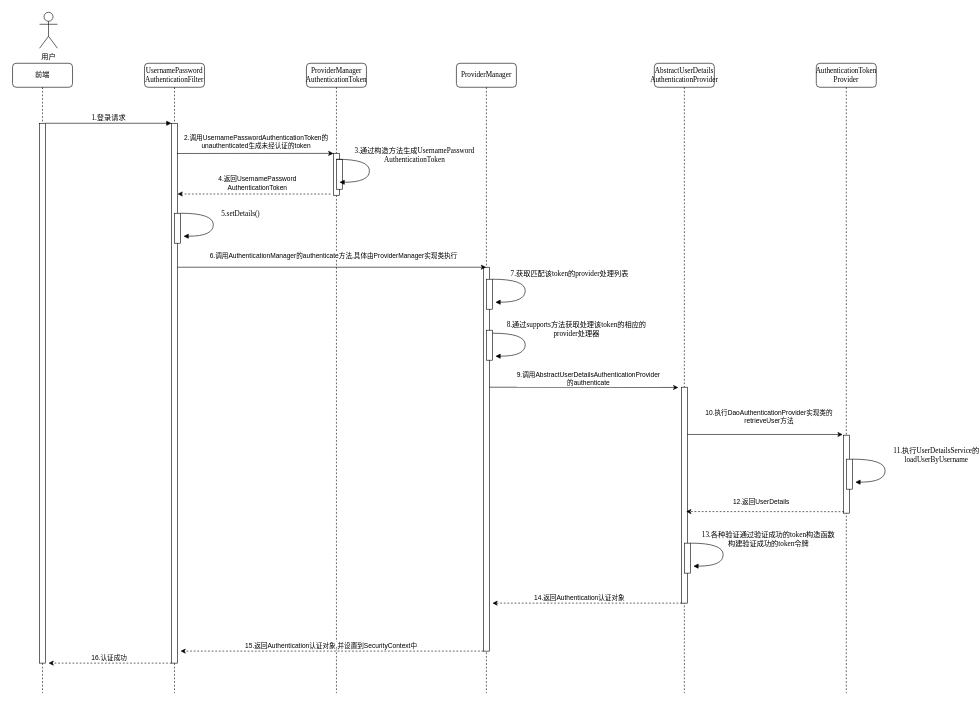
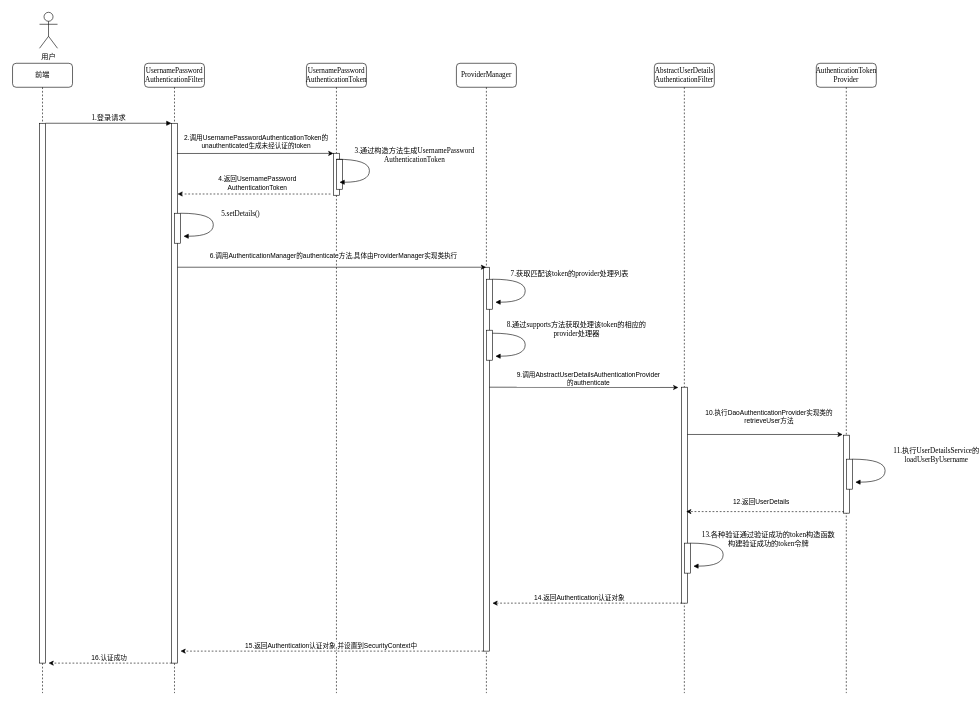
node "ProviderManager AuthenticationToken": label "ProviderManager AuthenticationToken" -> "UsernamePassword AuthenticationToken"
node "AbstractUserDetails AuthenticationProvider": label "AbstractUserDetails AuthenticationProvider" -> "AbstractUserDetails AuthenticationFilter"
